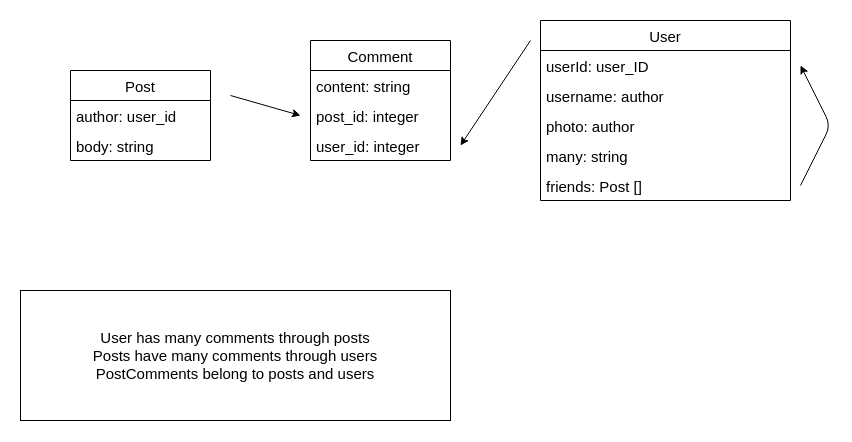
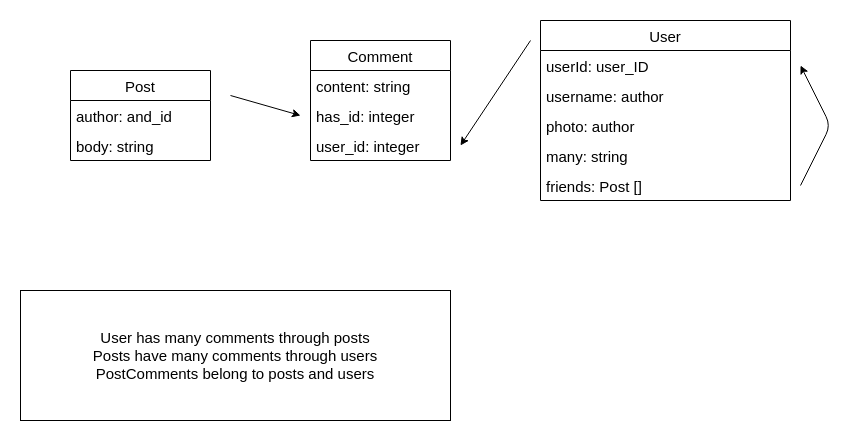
node "author: user_id": label "author: user_id" -> "author: and_id"
node "post_id: integer": label "post_id: integer" -> "has_id: integer"
